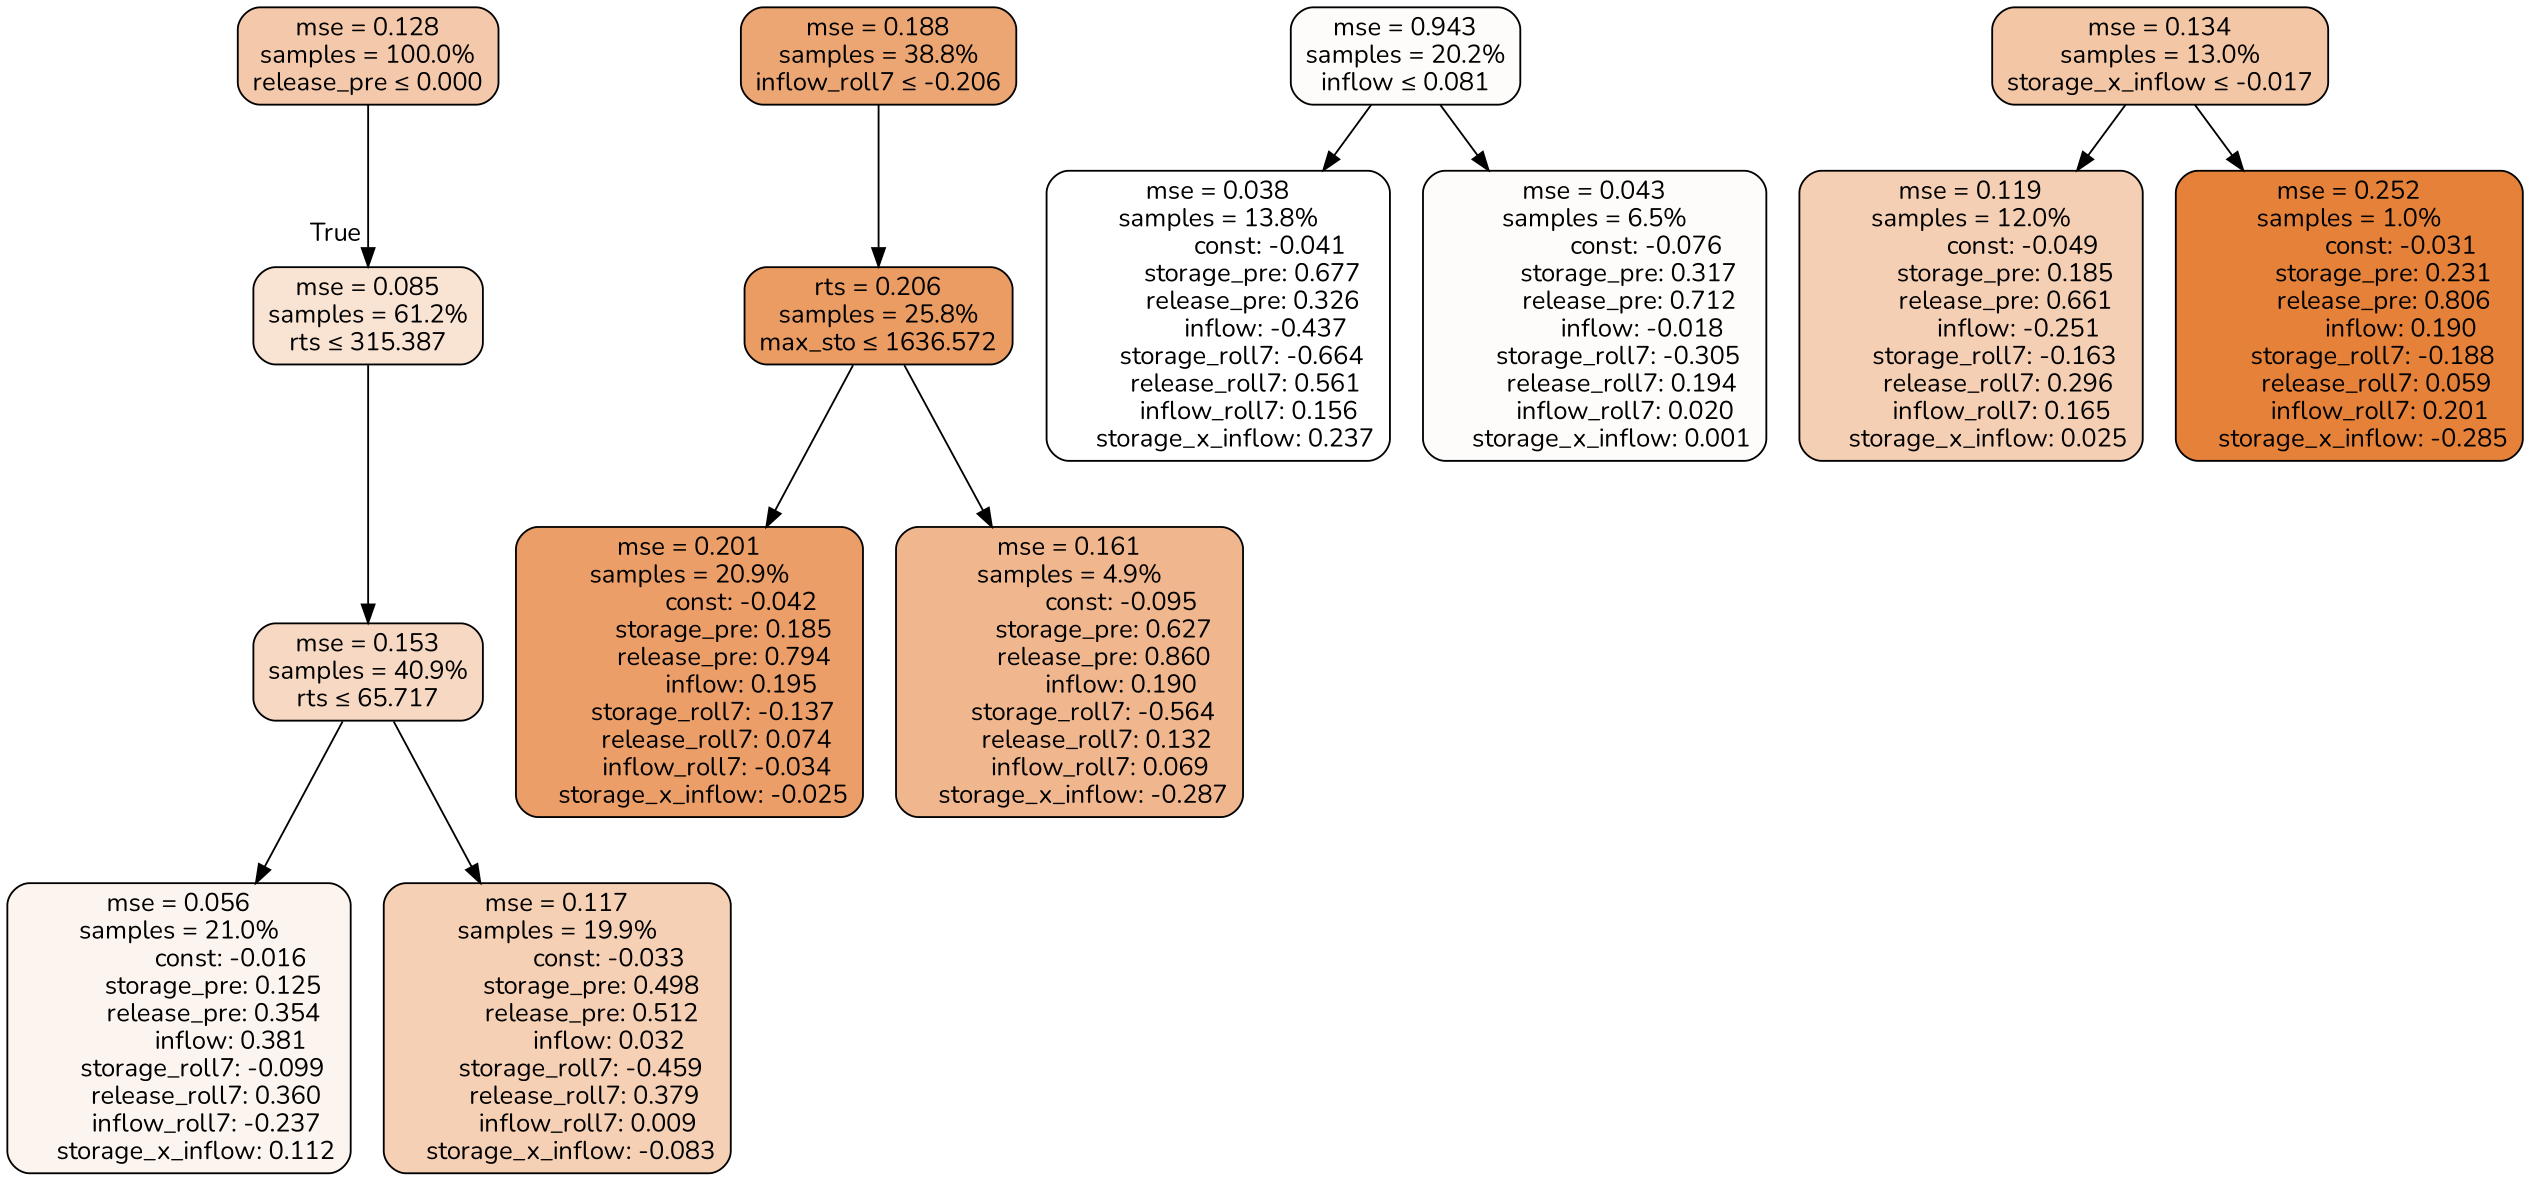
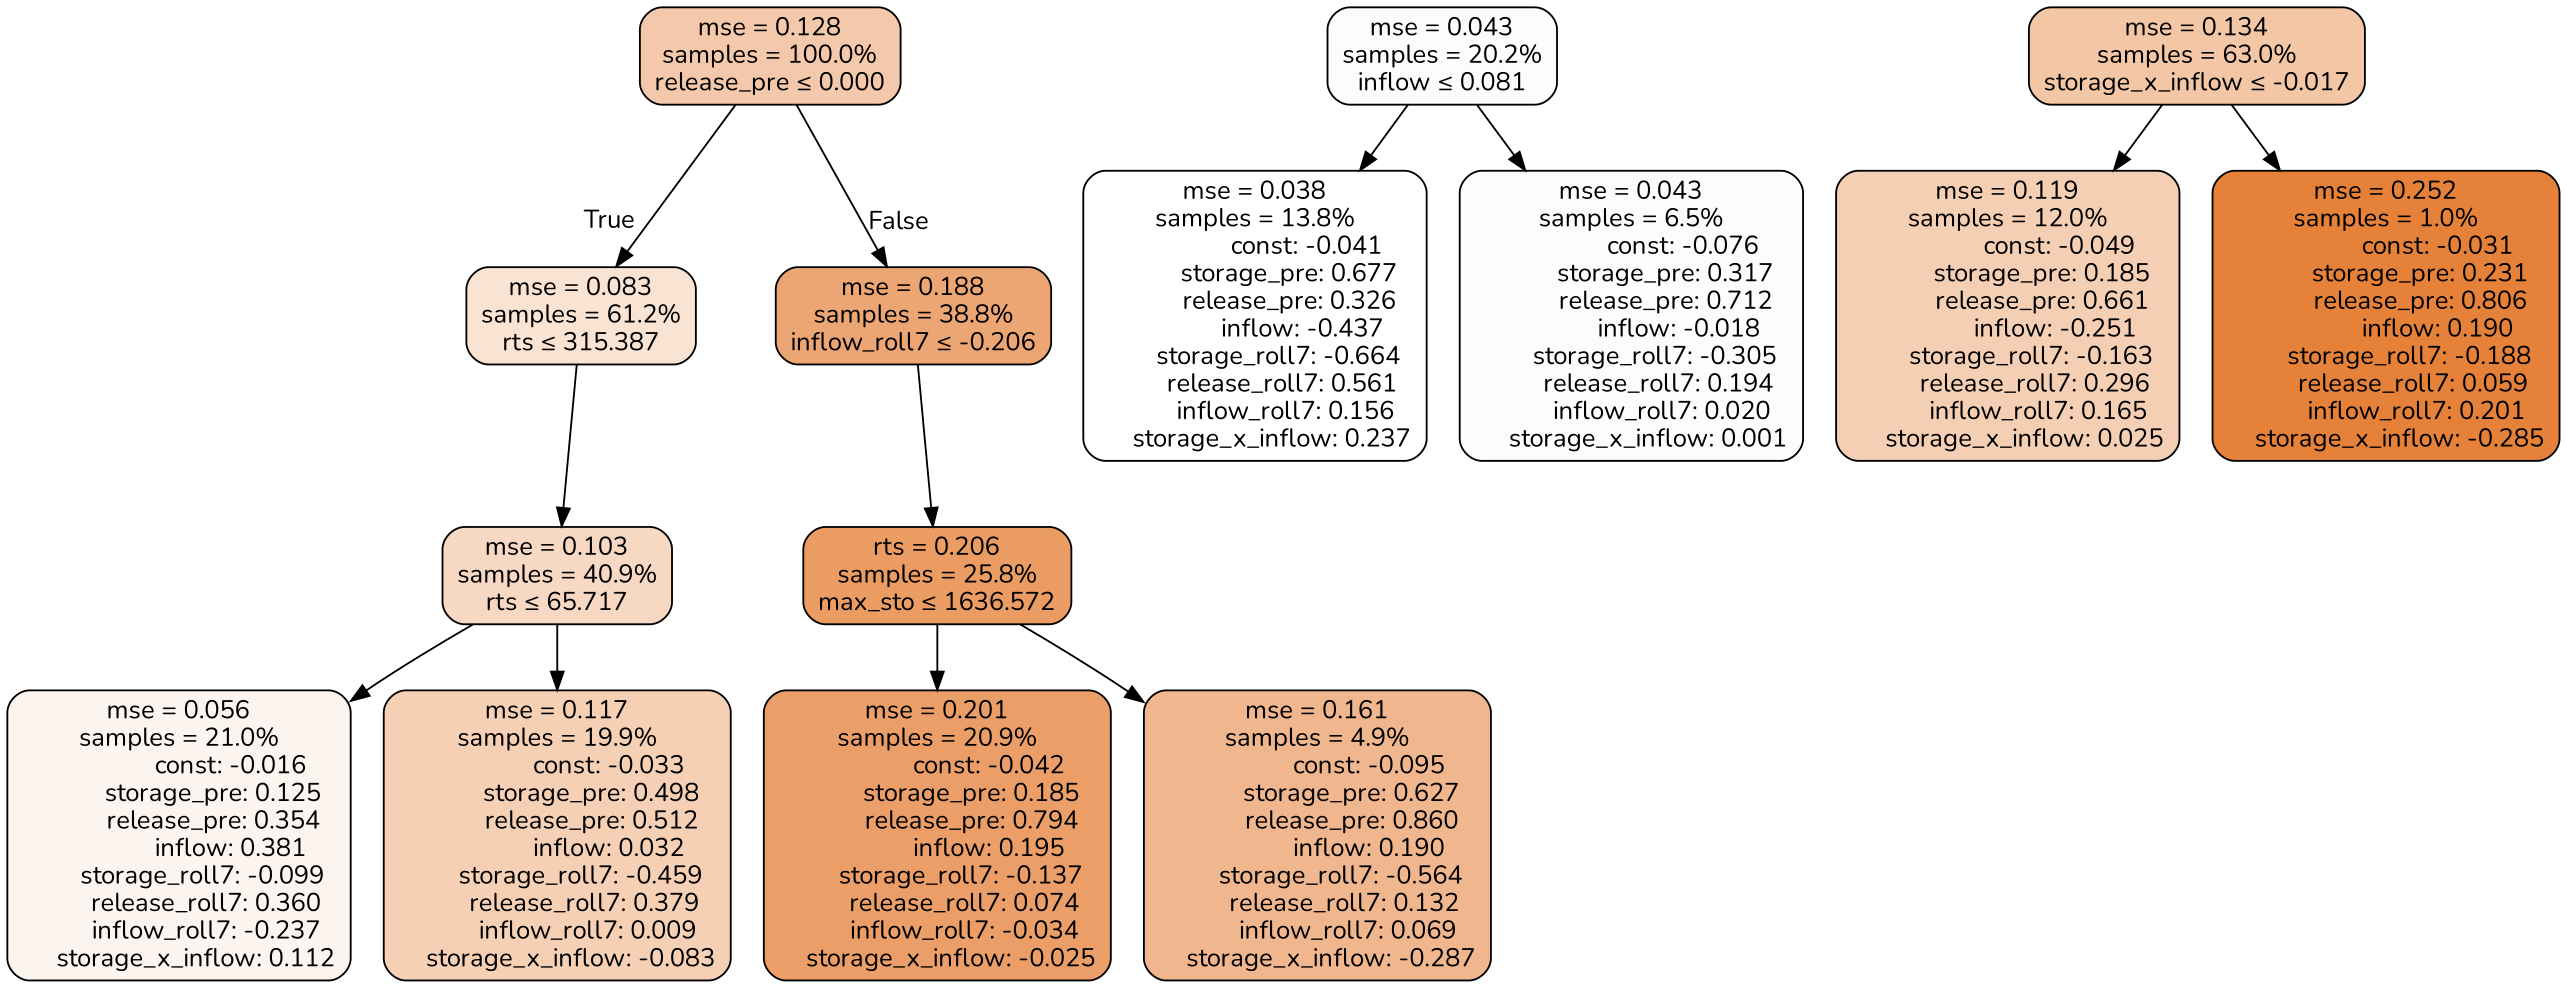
node "mse = 0.943 samples = 20.2% inflow ≤ 0.081": label "mse = 0.943 samples = 20.2% inflow ≤ 0.081" -> "mse = 0.043 samples = 20.2% inflow ≤ 0.081"
node "mse = 0.134 samples = 13.0% storage_x_inflow ≤ -0.017": label "mse = 0.134 samples = 13.0% storage_x_inflow ≤ -0.017" -> "mse = 0.134 samples = 63.0% storage_x_inflow ≤ -0.017"
edge "mse = 0.128 samples = 100.0% release_pre ≤ 0.000" -> "mse = 0.188 samples = 38.8% inflow_roll7 ≤ -0.206": added
node "mse = 0.085 samples = 61.2% rts ≤ 315.387": label "mse = 0.085 samples = 61.2% rts ≤ 315.387" -> "mse = 0.083 samples = 61.2% rts ≤ 315.387"
node "mse = 0.153 samples = 40.9% rts ≤ 65.717": label "mse = 0.153 samples = 40.9% rts ≤ 65.717" -> "mse = 0.103 samples = 40.9% rts ≤ 65.717"
